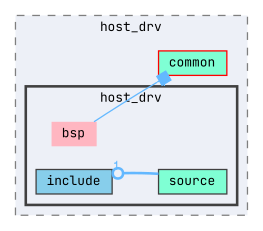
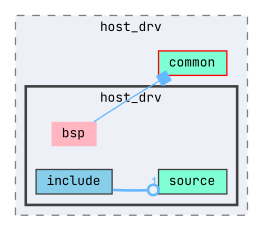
edge "source" -> "include": reversed
